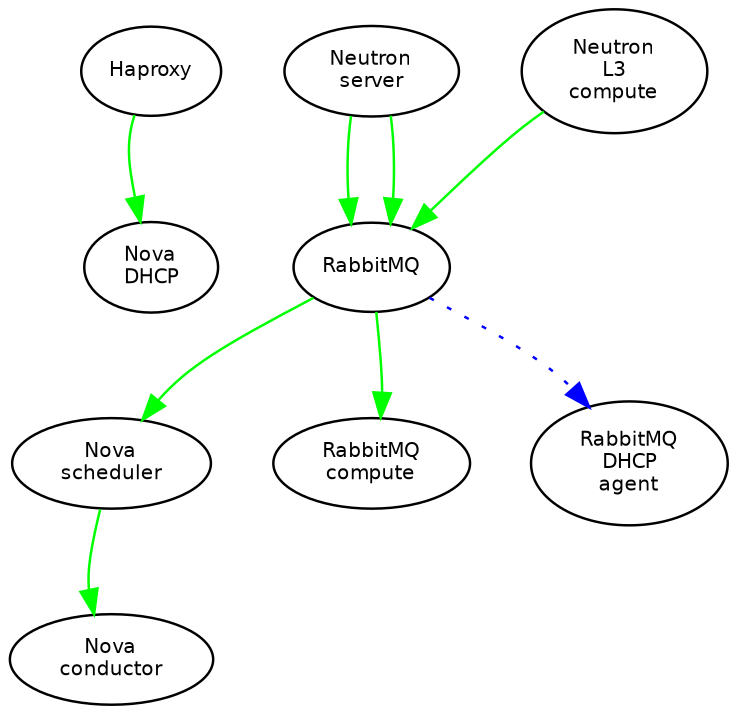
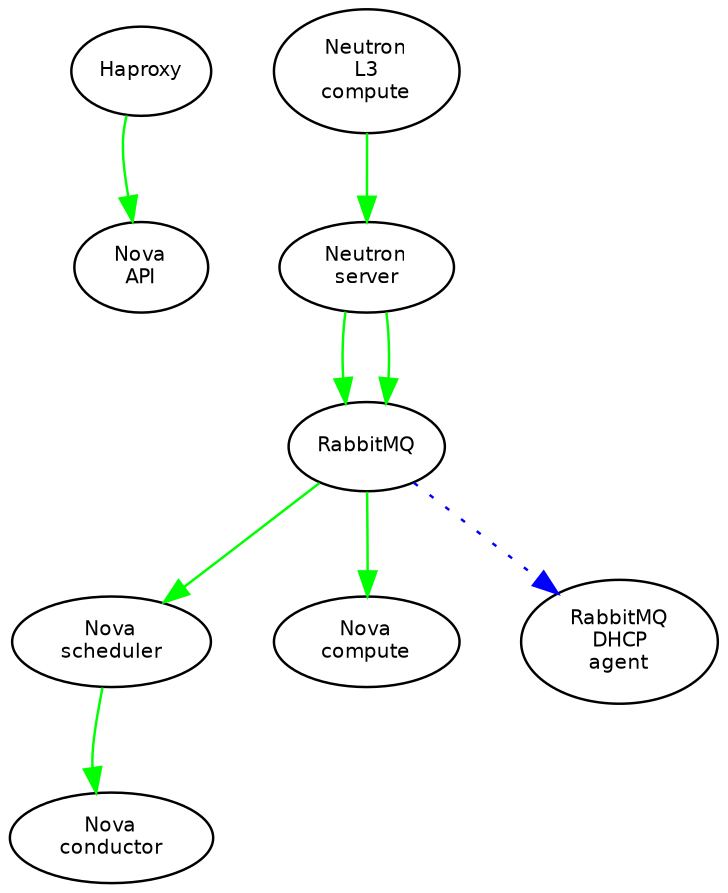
edge "Neutron L3 compute" -> "RabbitMQ": now "Neutron L3 compute" -> "Neutron server"
node "Nova DHCP": label "Nova DHCP" -> "Nova API"
node "RabbitMQ compute": label "RabbitMQ compute" -> "Nova compute"
